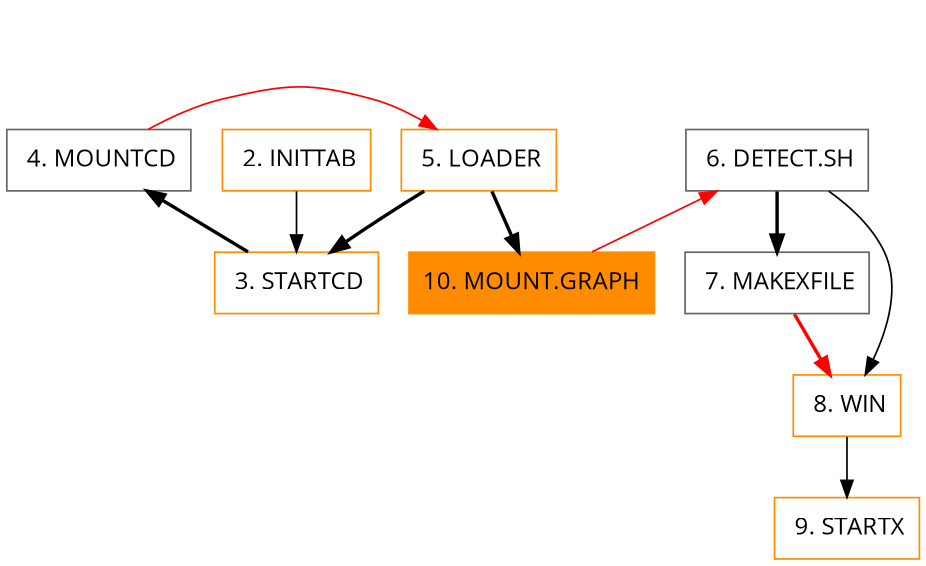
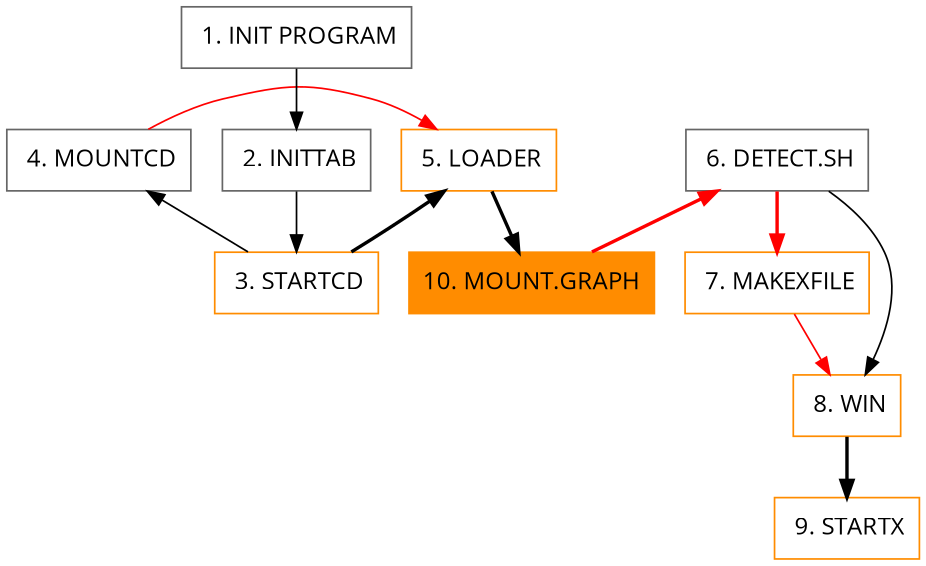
node "1. INIT PROGRAM": added
node "2. INITTAB": color darkorange -> gray40
edge "6. DETECT.SH" -> "7. MAKEXFILE": color black -> red
edge "5. LOADER" -> "3. STARTCD": reversed
edge "10. MOUNT.GRAPH" -> "6. DETECT.SH": style solid -> bold
edge "3. STARTCD" -> "4. MOUNTCD": style bold -> solid
node "7. MAKEXFILE": color gray40 -> darkorange
edge "7. MAKEXFILE" -> "8. WIN": style bold -> solid
edge "8. WIN" -> "9. STARTX": style solid -> bold
